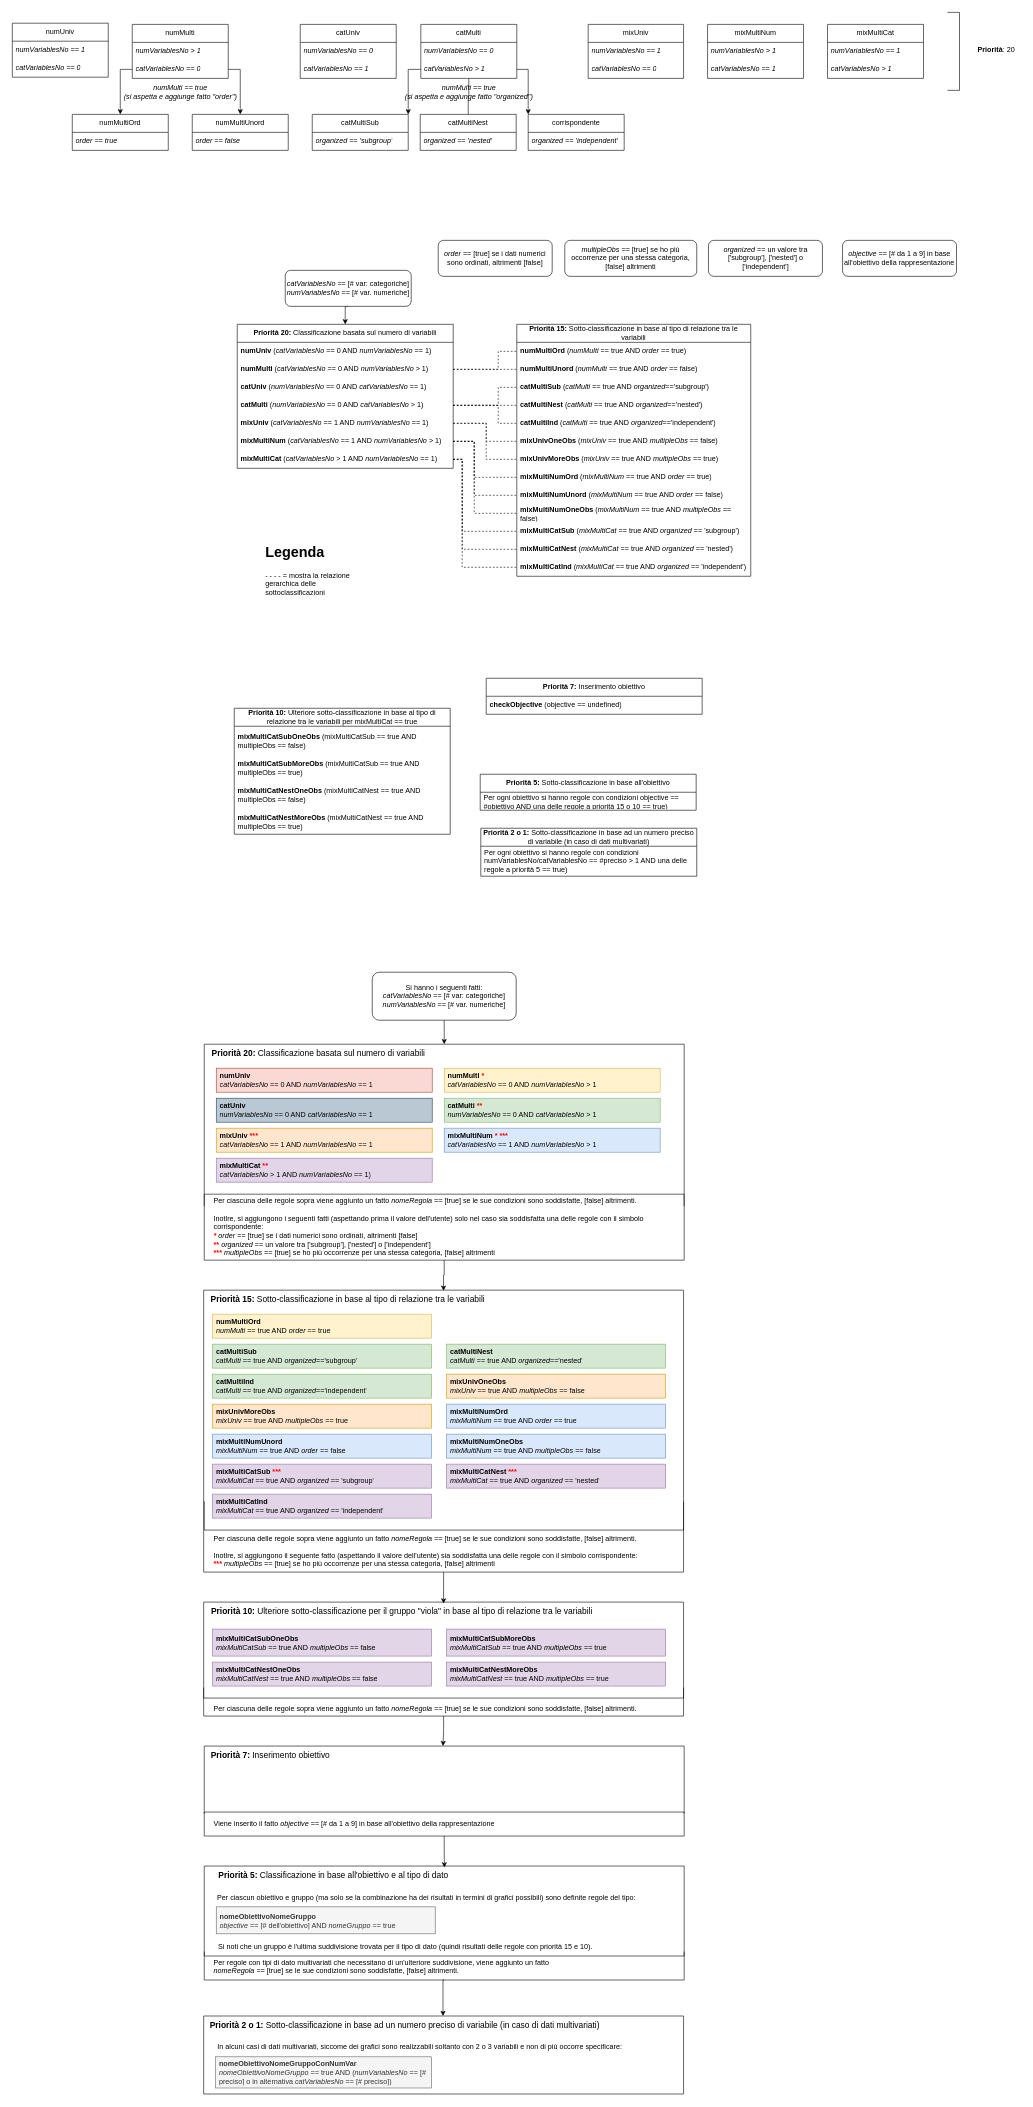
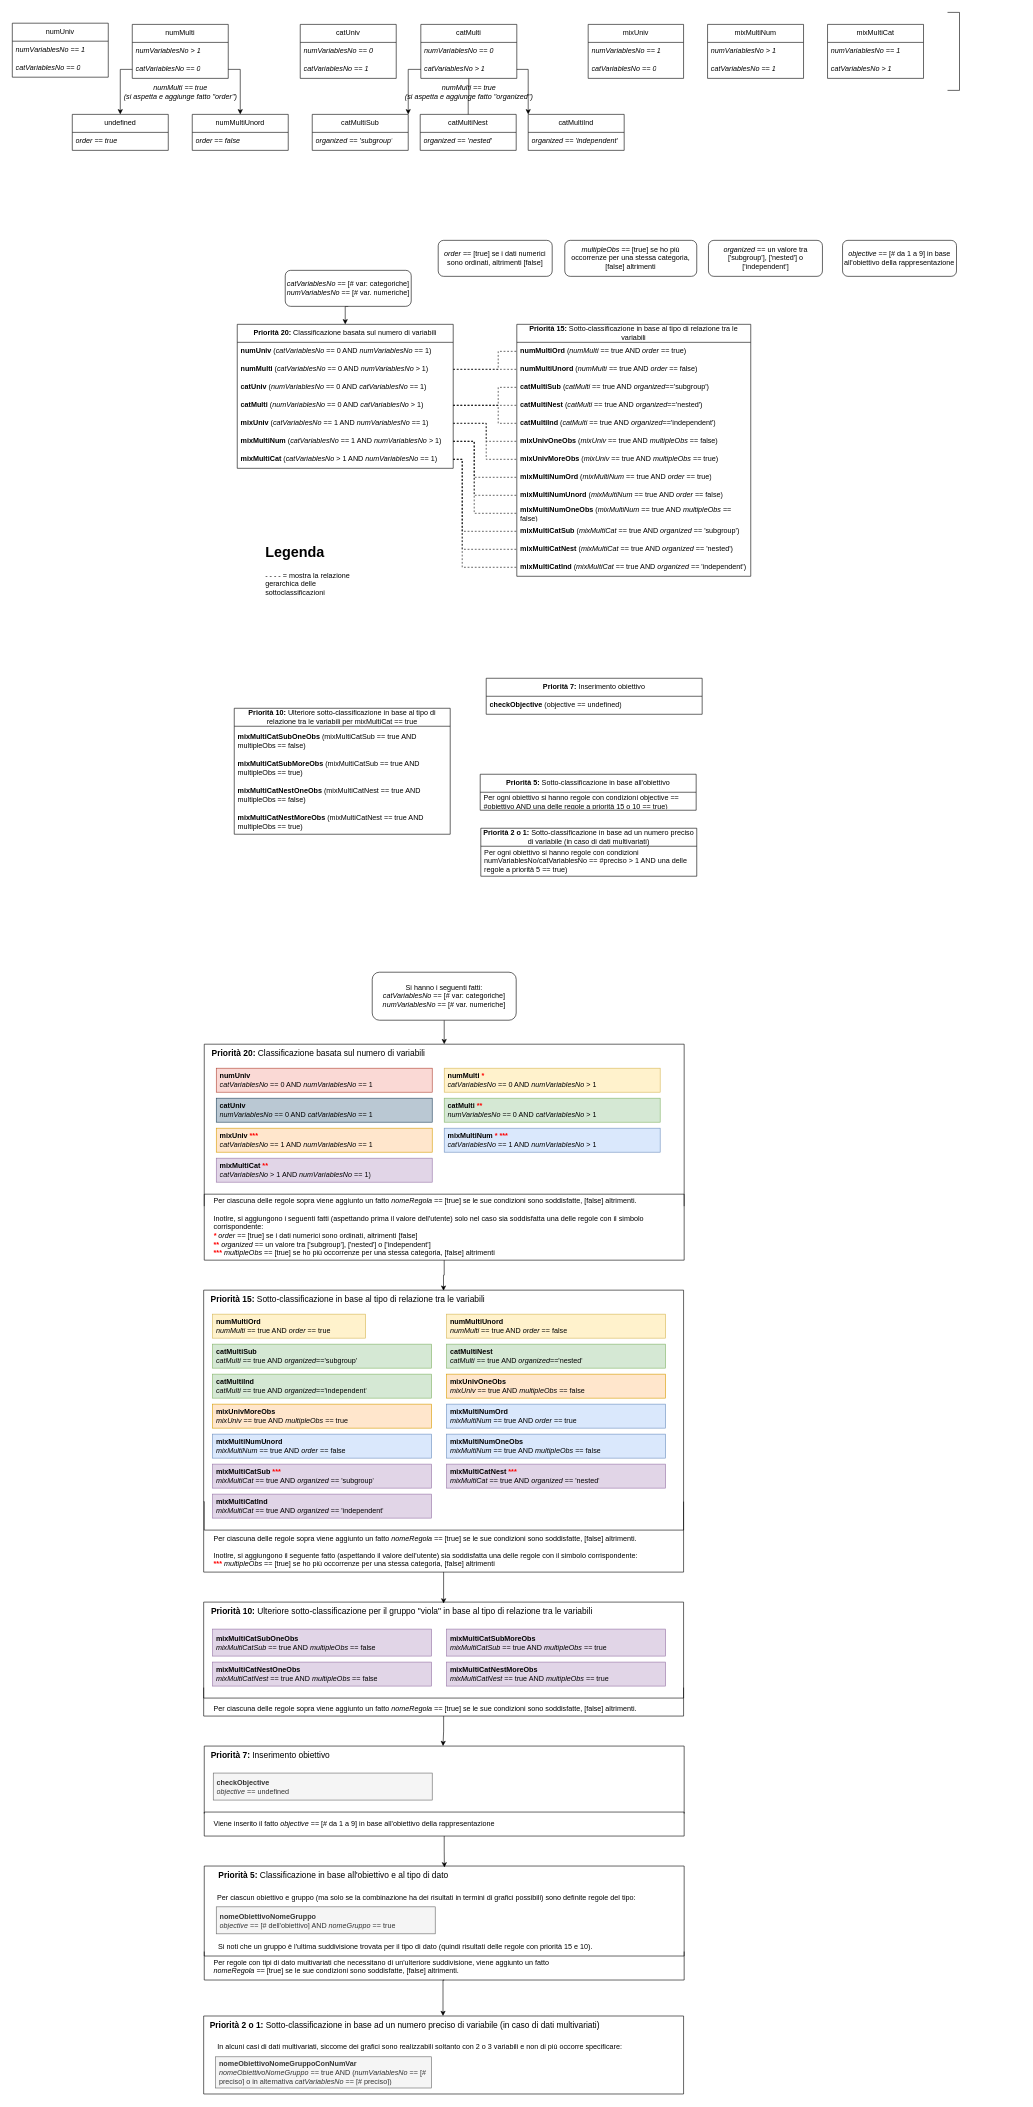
node "Priorità: 20": removed
node "numMultiOrd": label "numMultiOrd" -> "undefined"
node "corrispondente": label "corrispondente" -> "catMultiInd"
node "numMultiOrd numMulti == true AND order == true": size 219x24 -> 153x24
node "numMultiUnord numMulti == true AND order == false": added
node "checkObjective objective == undefined": added
